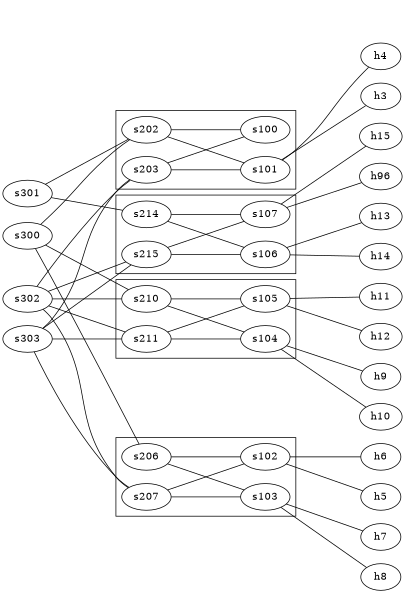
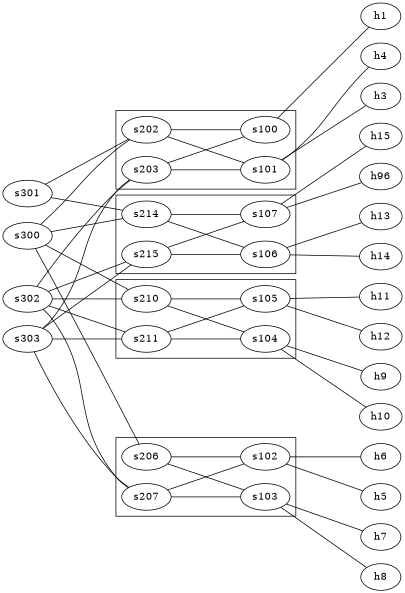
node "h1": added
edge "s214" -- "s300": added
